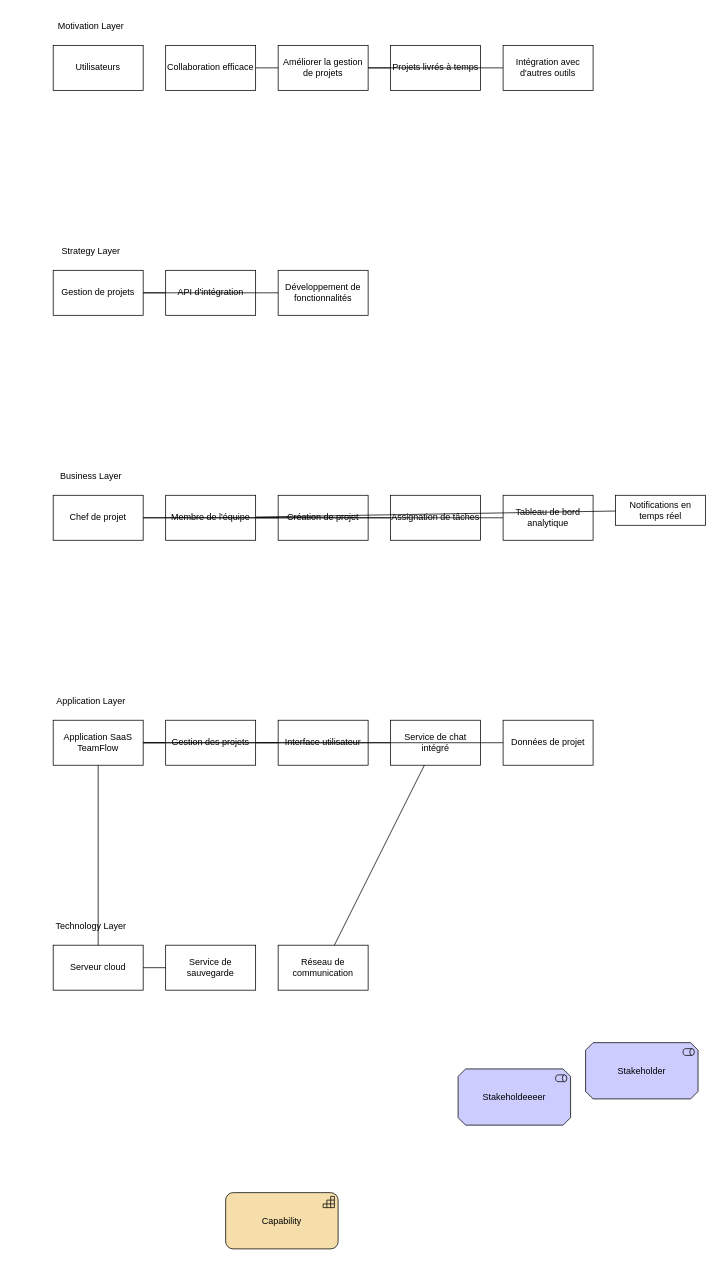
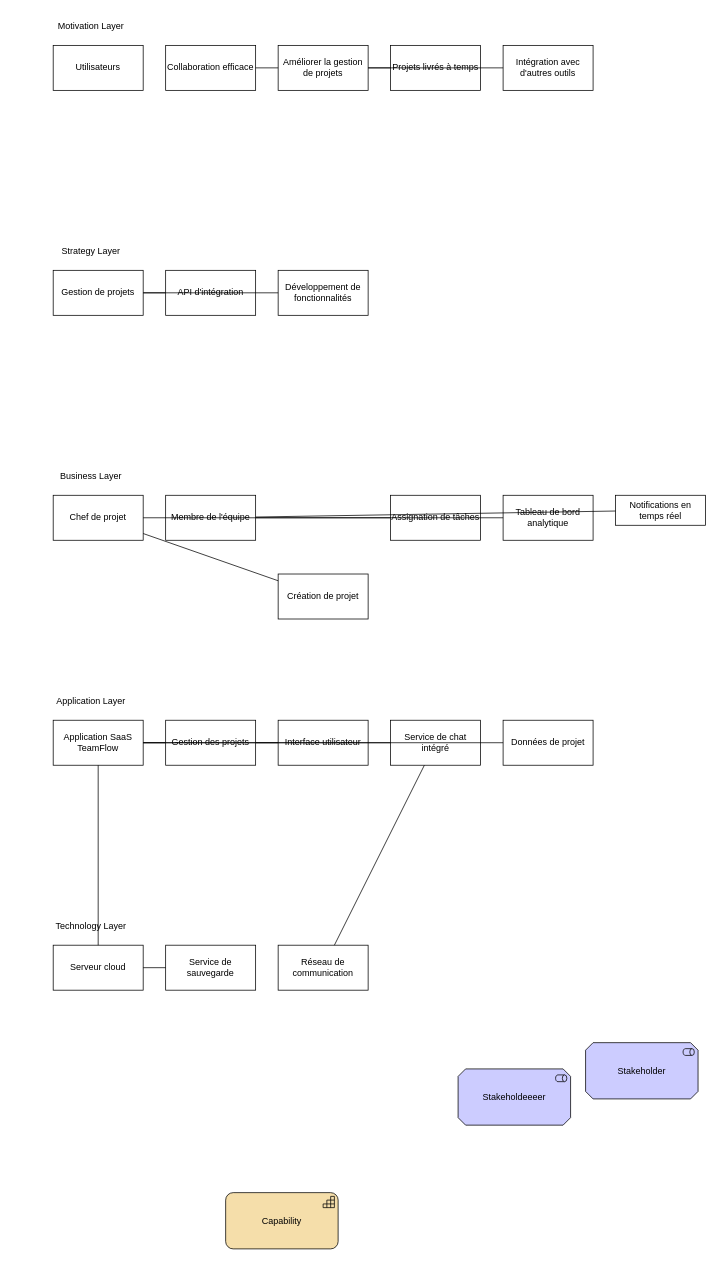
node "Création de projet": moved (323, 518) -> (323, 597)
